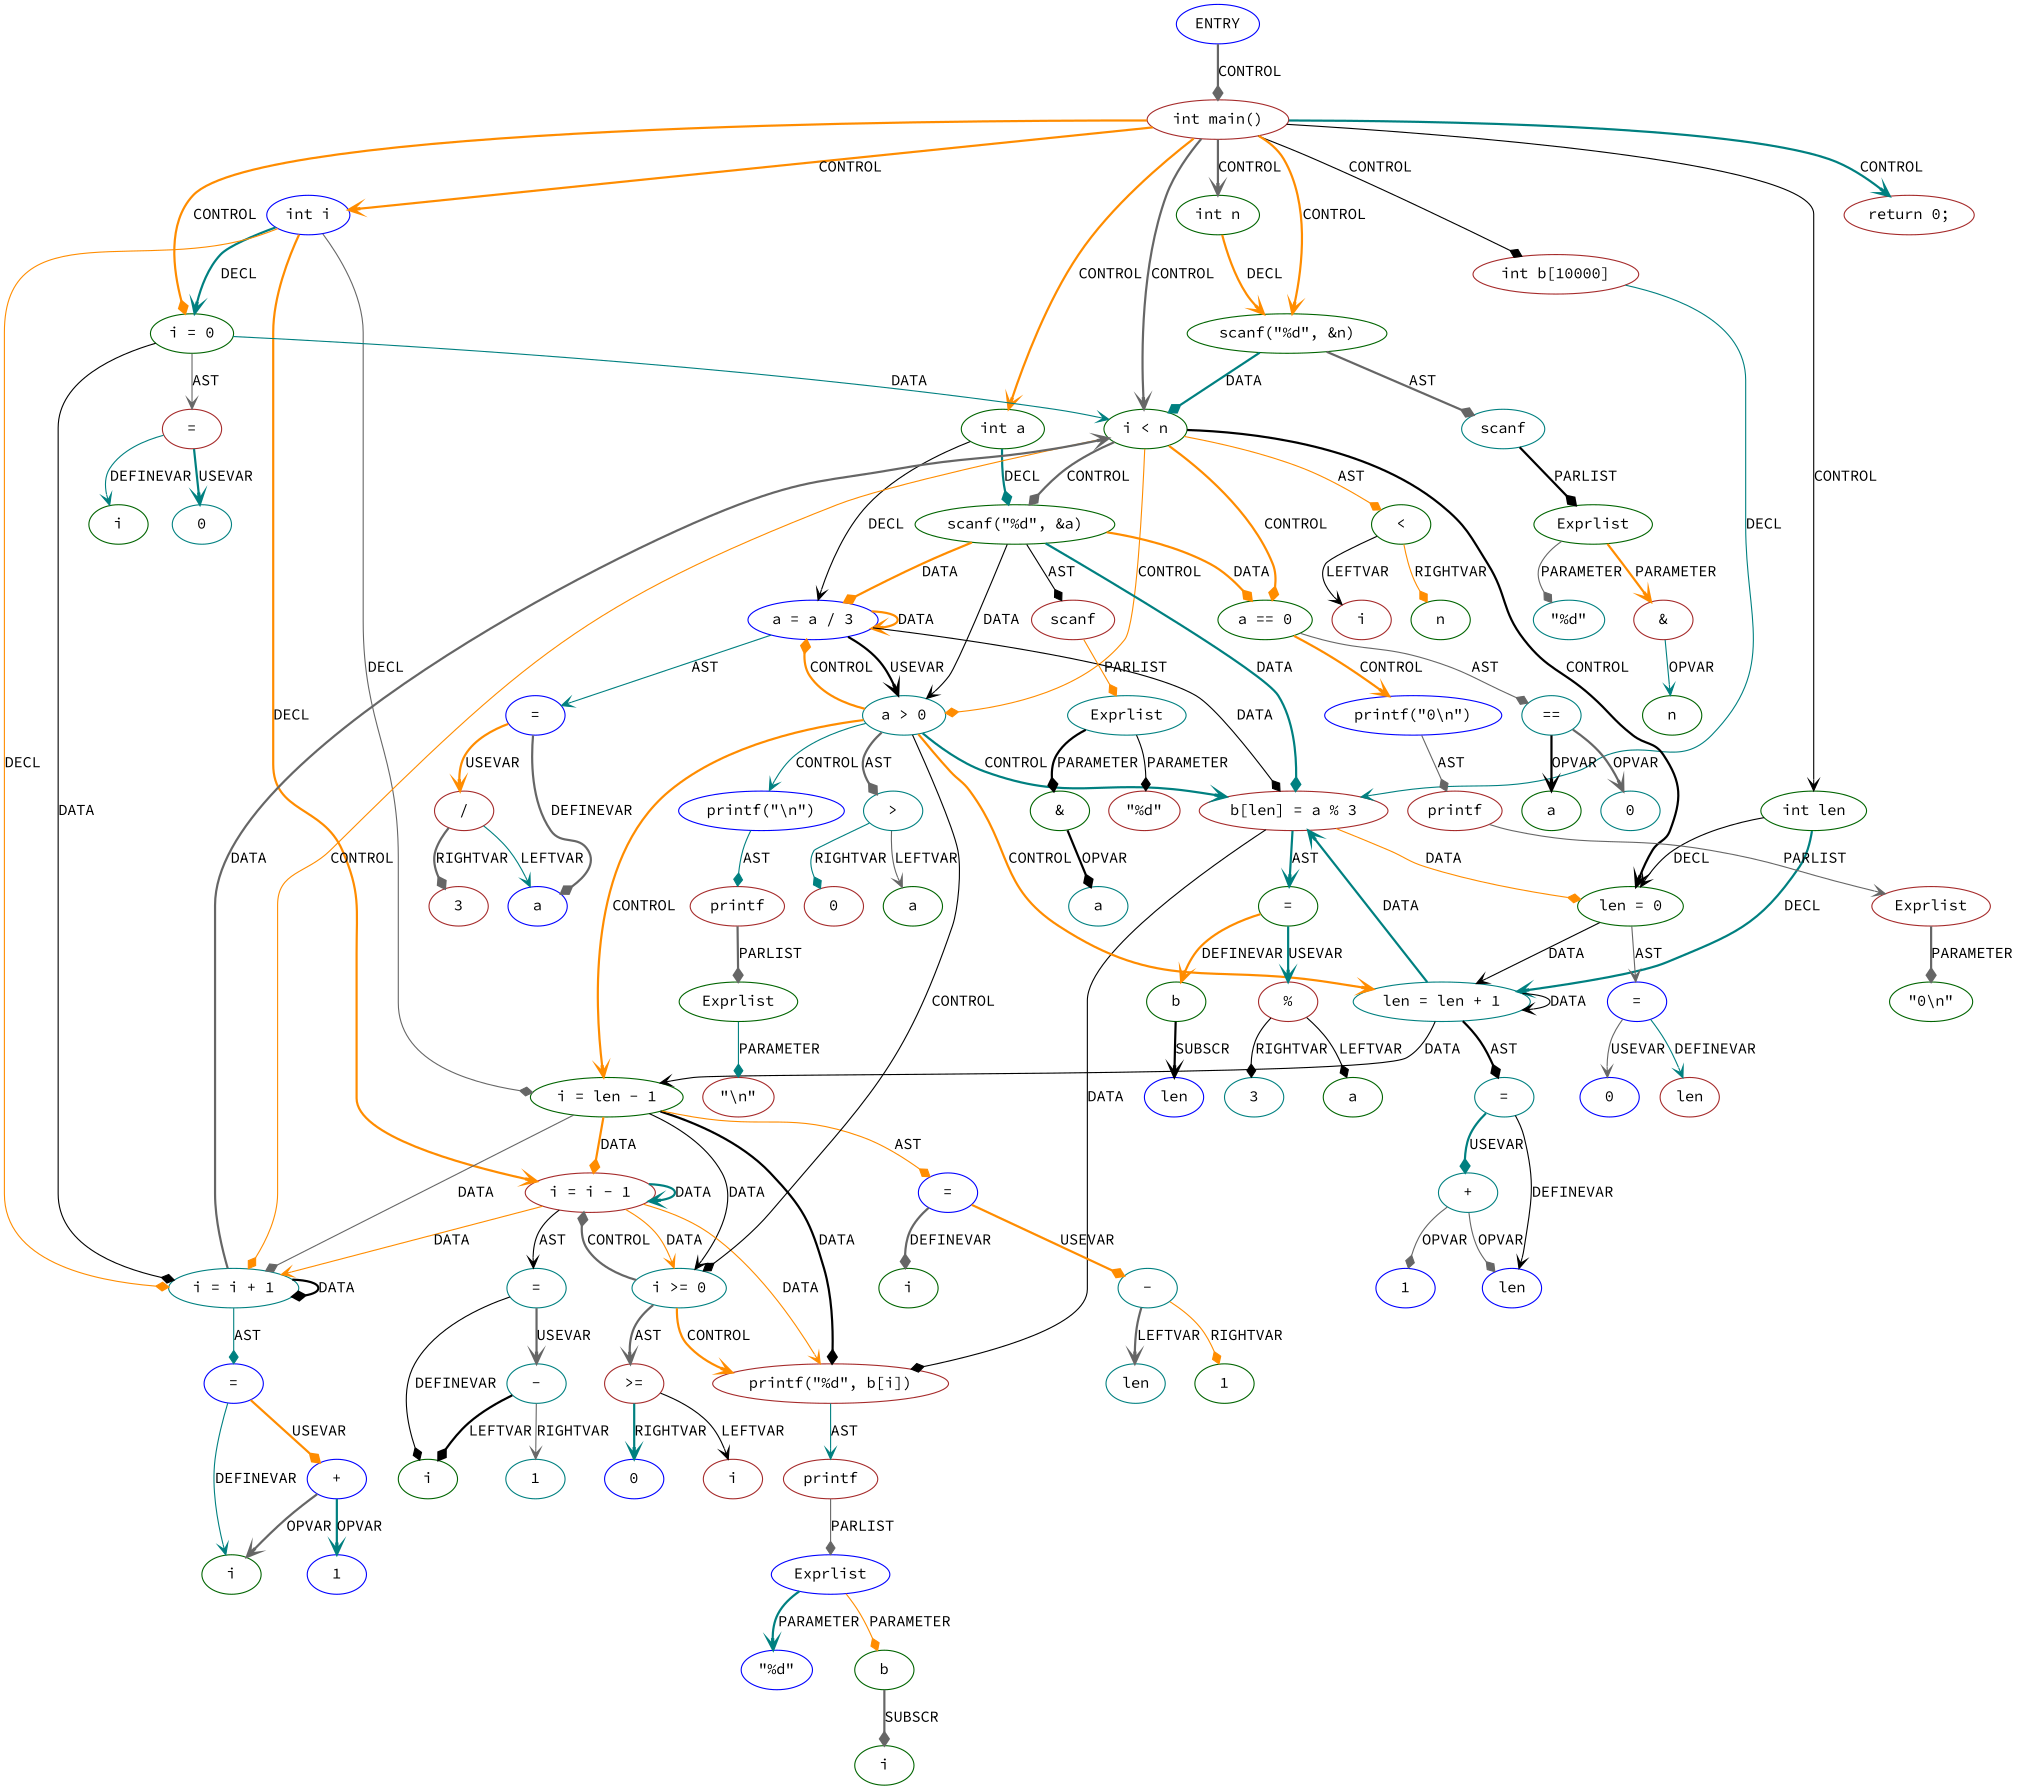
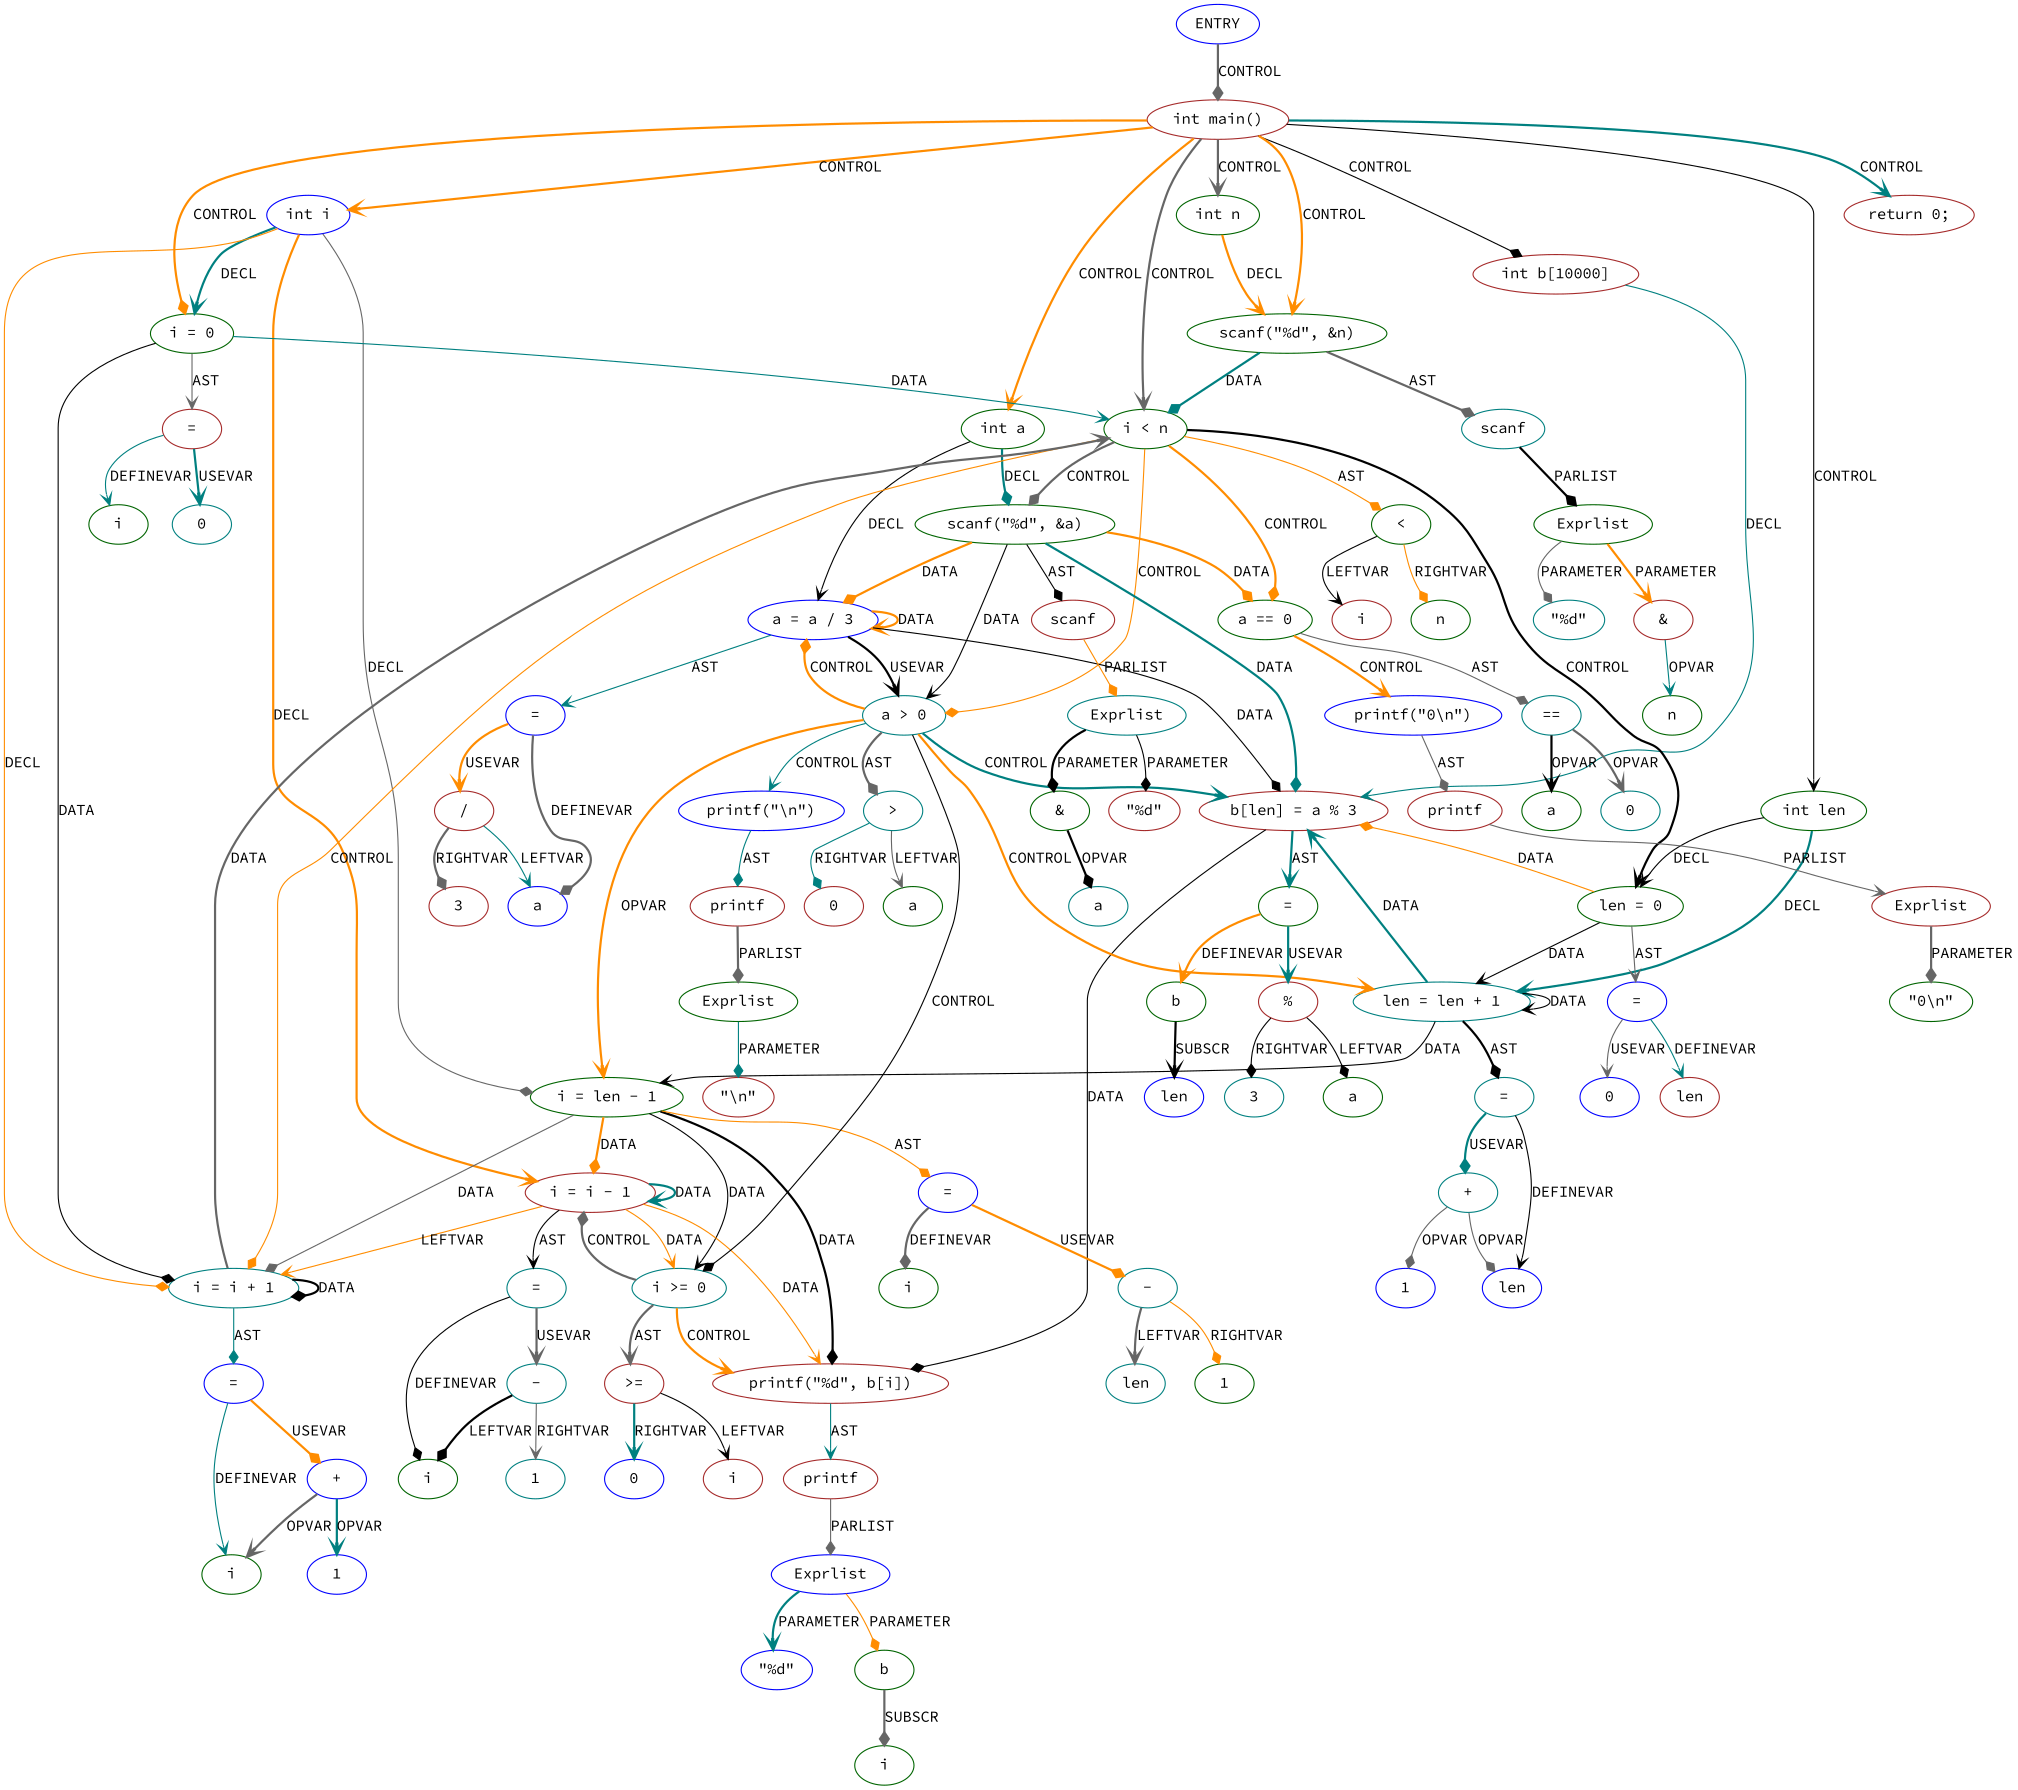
edge "b[len] = a % 3" -> "len = 0": reversed
edge "a > 0" -> "i = len - 1": label "CONTROL" -> "OPVAR"
edge "i = i - 1" -> "i = i + 1": label "DATA" -> "LEFTVAR"
